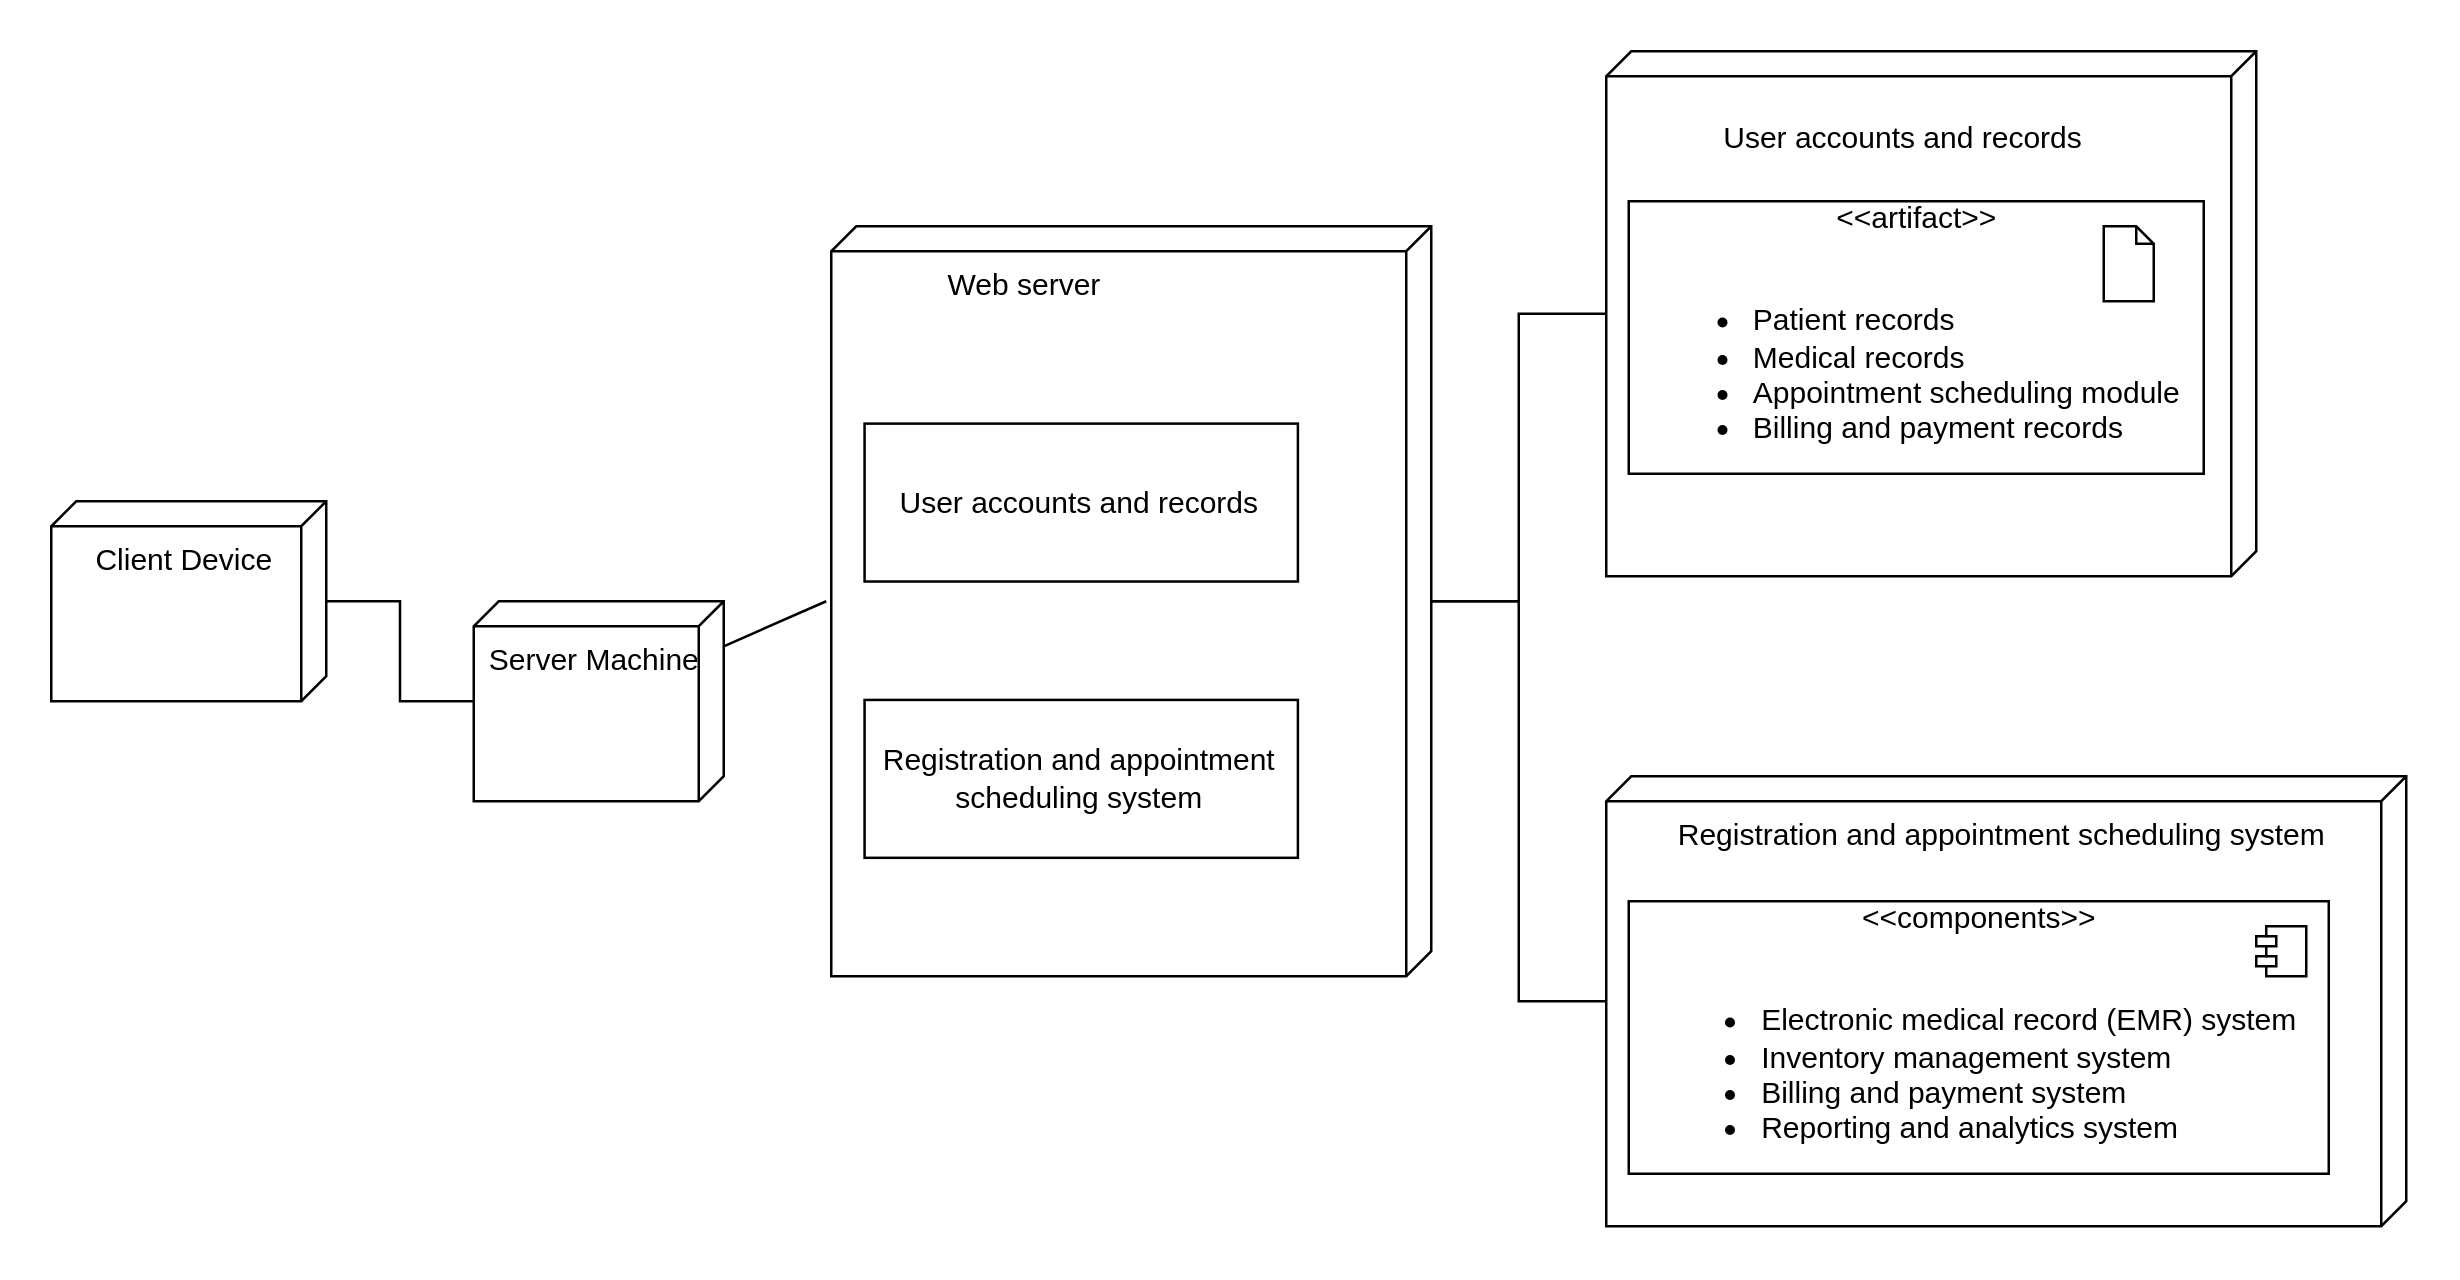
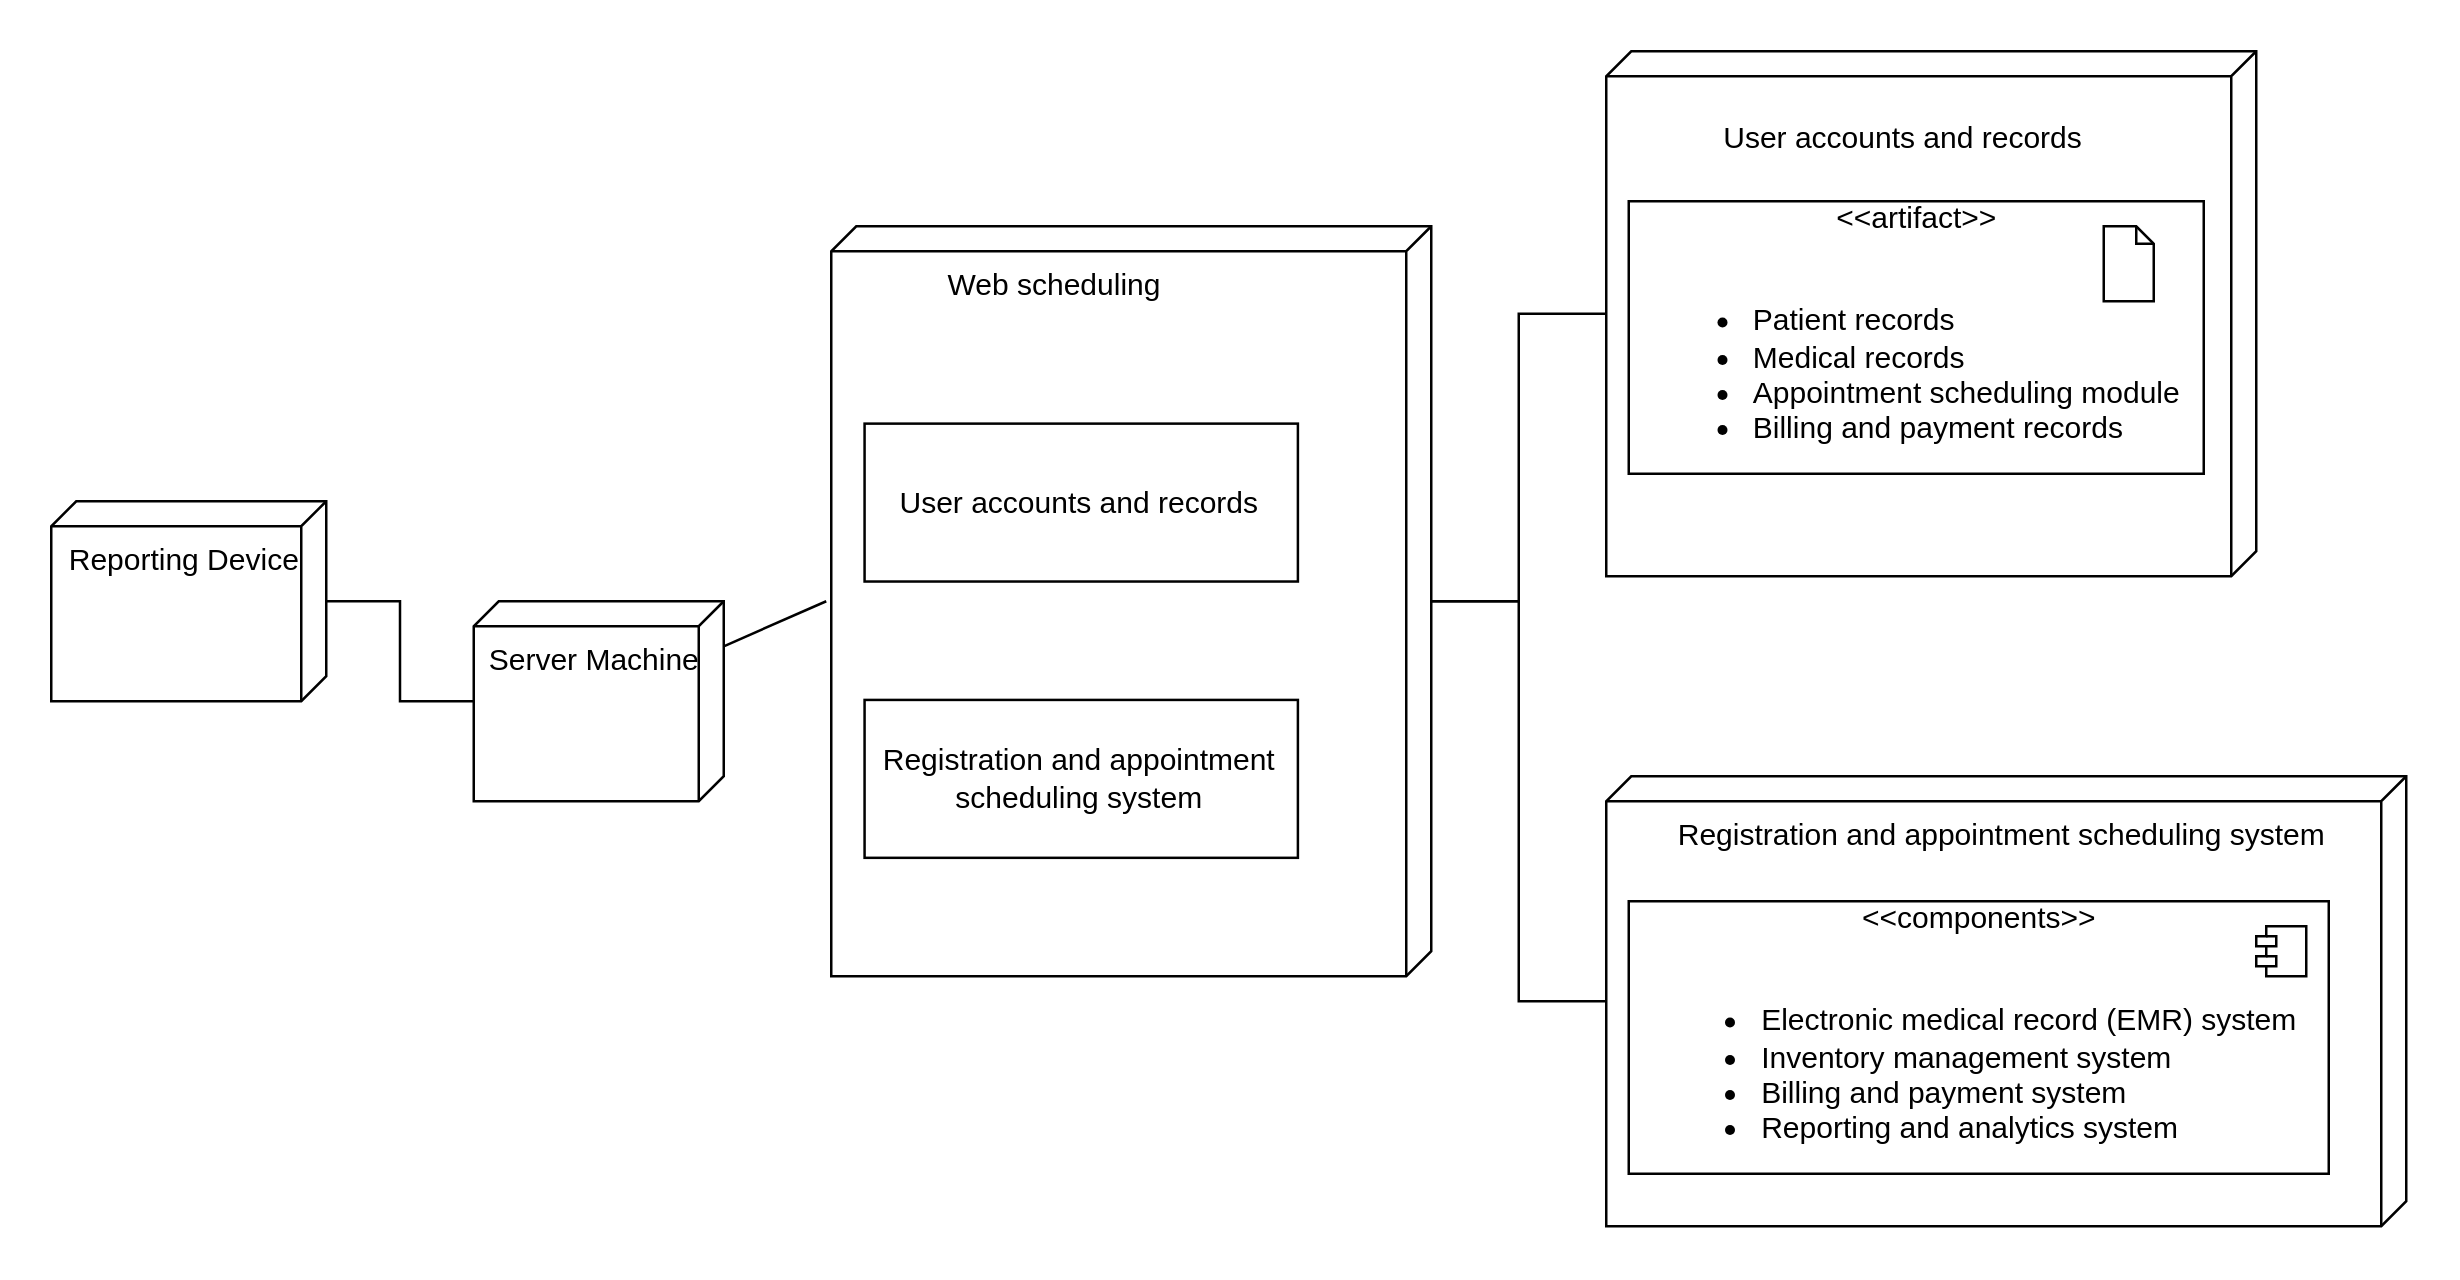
node "Web server": label "Web server" -> "Web scheduling"
node "Client Device": label "Client Device" -> "Reporting Device"
